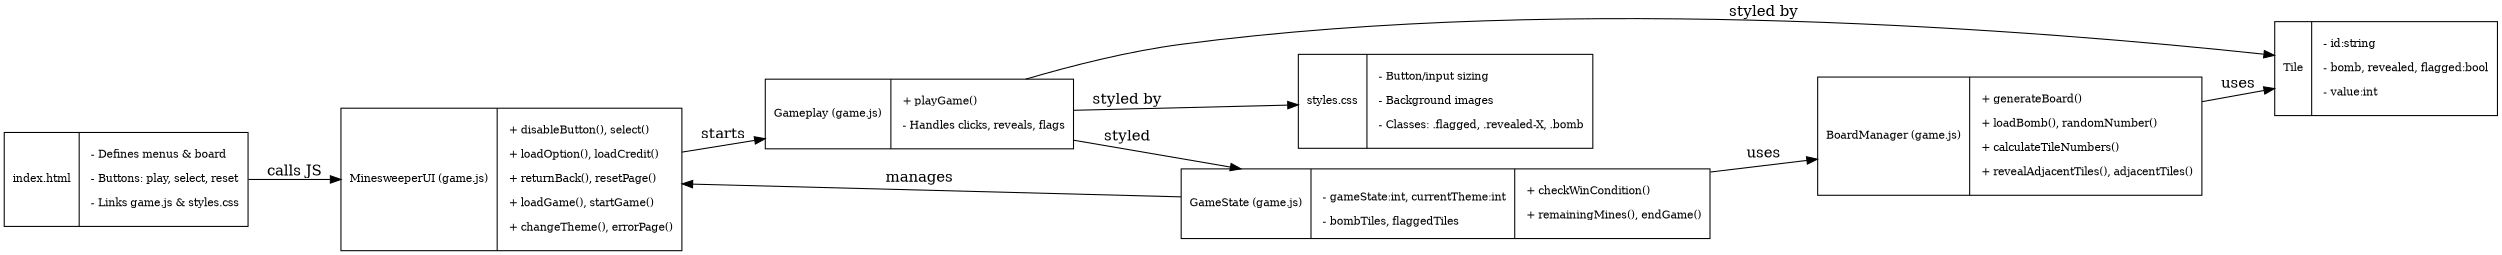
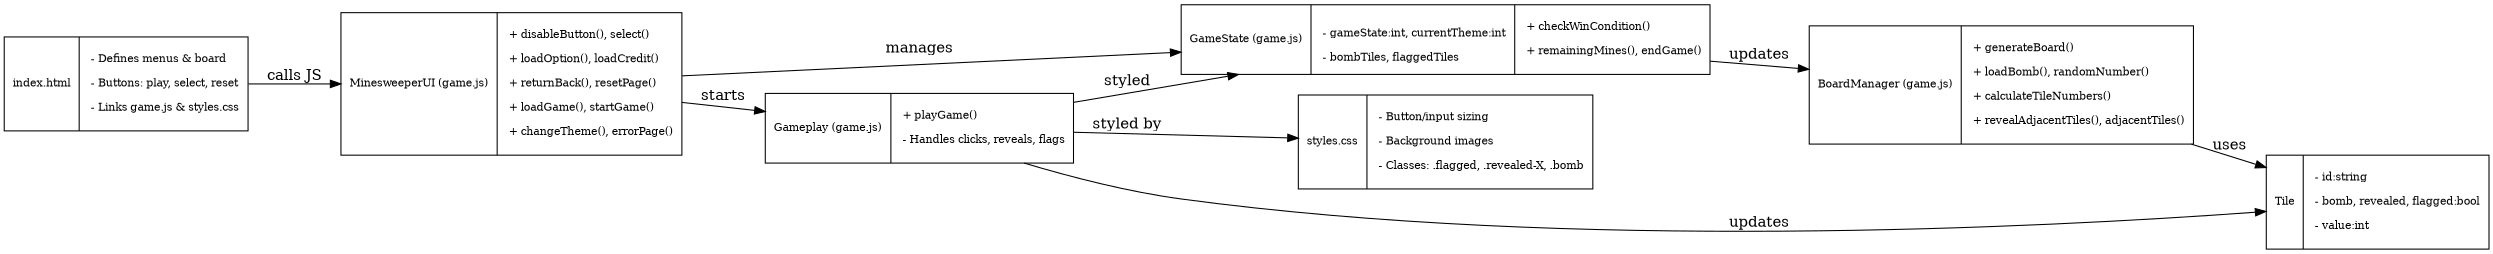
edge "Gameplay (game.js)" -> "Tile": label "styled by" -> "updates"
edge "GameState (game.js)" -> "BoardManager (game.js)": label "uses" -> "updates"
edge "GameState (game.js)" -> "MinesweeperUI (game.js)": reversed
